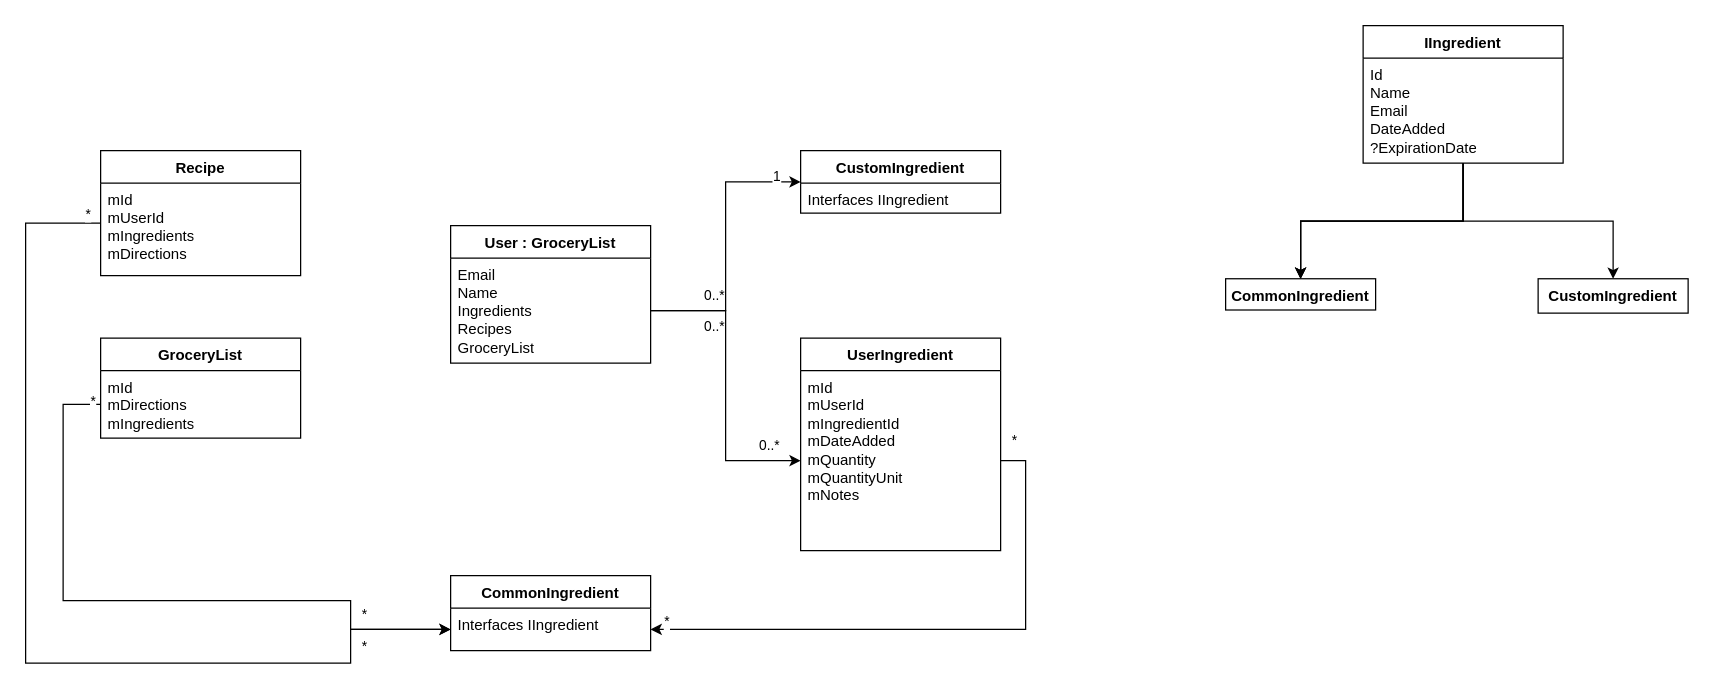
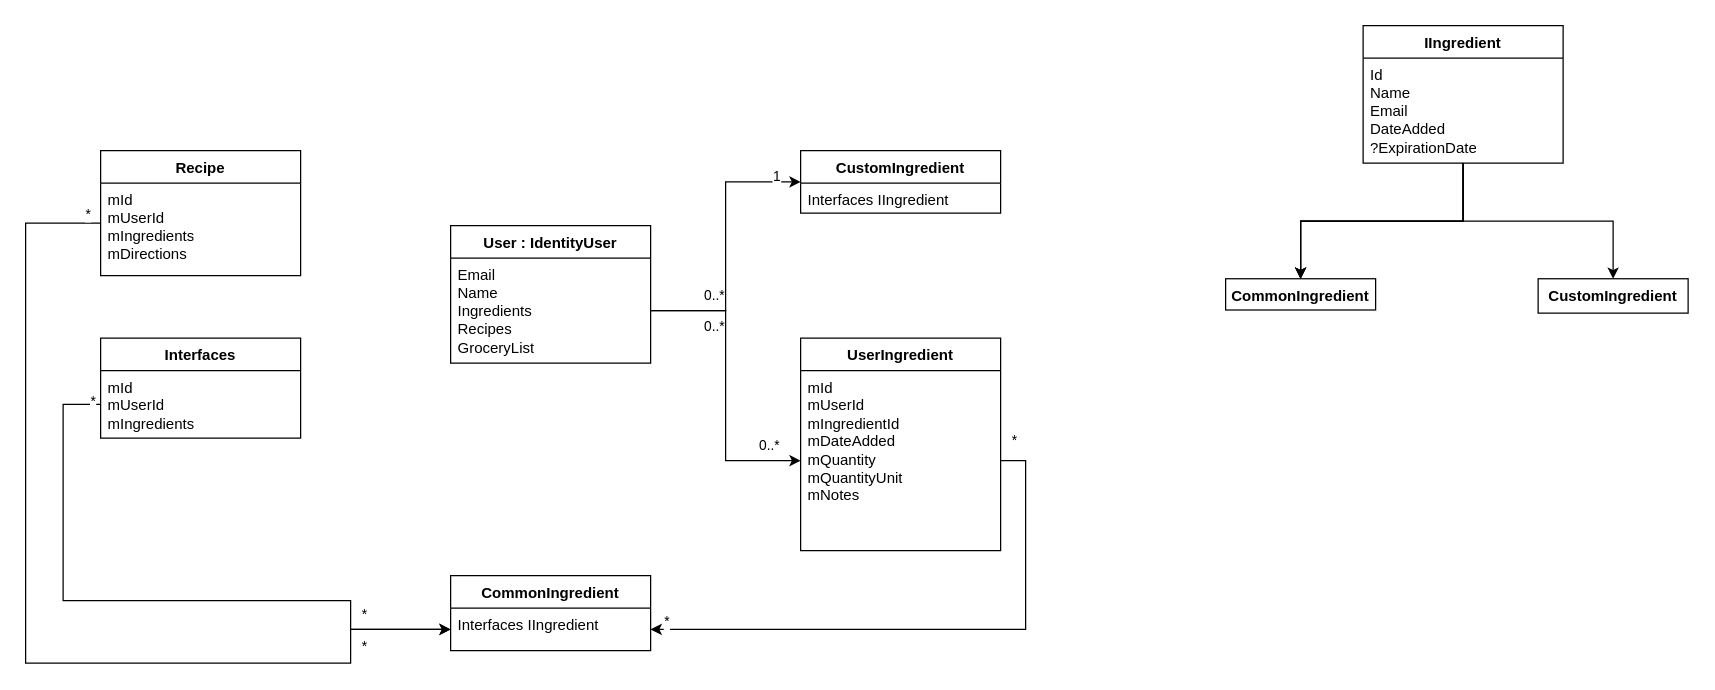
node "User : GroceryList": label "User : GroceryList" -> "User : IdentityUser"
node "GroceryList": label "GroceryList" -> "Interfaces"
node "mId mDirections mIngredients": label "mId mDirections mIngredients" -> "mId mUserId mIngredients"
